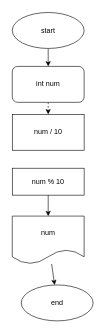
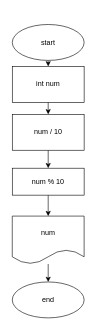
node "start": moved (48, 30) -> (48, 42)
node "int num": shape rounded rectangle -> rectangle
edge "int num" -> "num / 10": style dashed -> solid
edge "num / 10" -> "num % 10": added
node "end": moved (57, 303) -> (48, 300)
